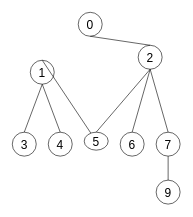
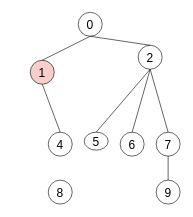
node "1": fillcolor #ffffff -> #f8cecc
edge "1" -- "5": now "1" -- "0"
edge "1" -- "3": removed
node "3": removed
node "8": added
